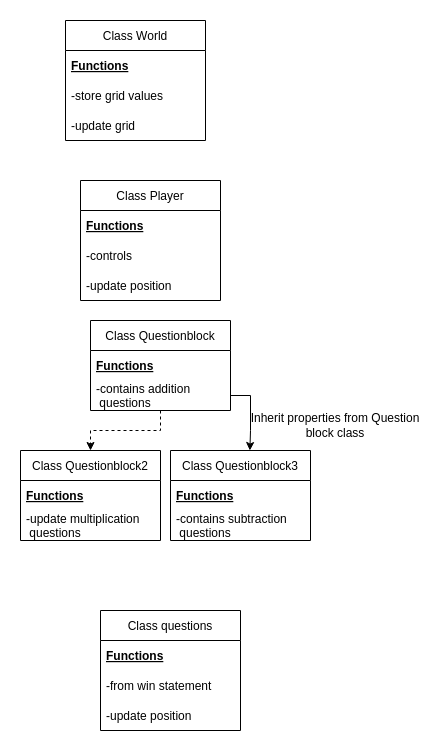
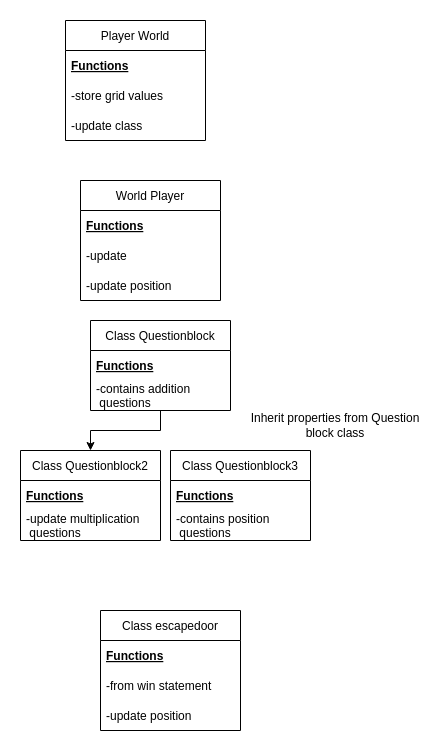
node "Class World": label "Class World" -> "Player World"
node "-update grid": label "-update grid" -> "-update class"
node "Class Player": label "Class Player" -> "World Player"
node "-controls": label "-controls" -> "-update"
edge "-contains addition questions" -> "Class Questionblock3": removed
edge "Class Questionblock" -> "Class Questionblock2": style dashed -> solid
node "-contains subtraction questions": label "-contains subtraction questions" -> "-contains position questions"
node "Class questions": label "Class questions" -> "Class escapedoor"
